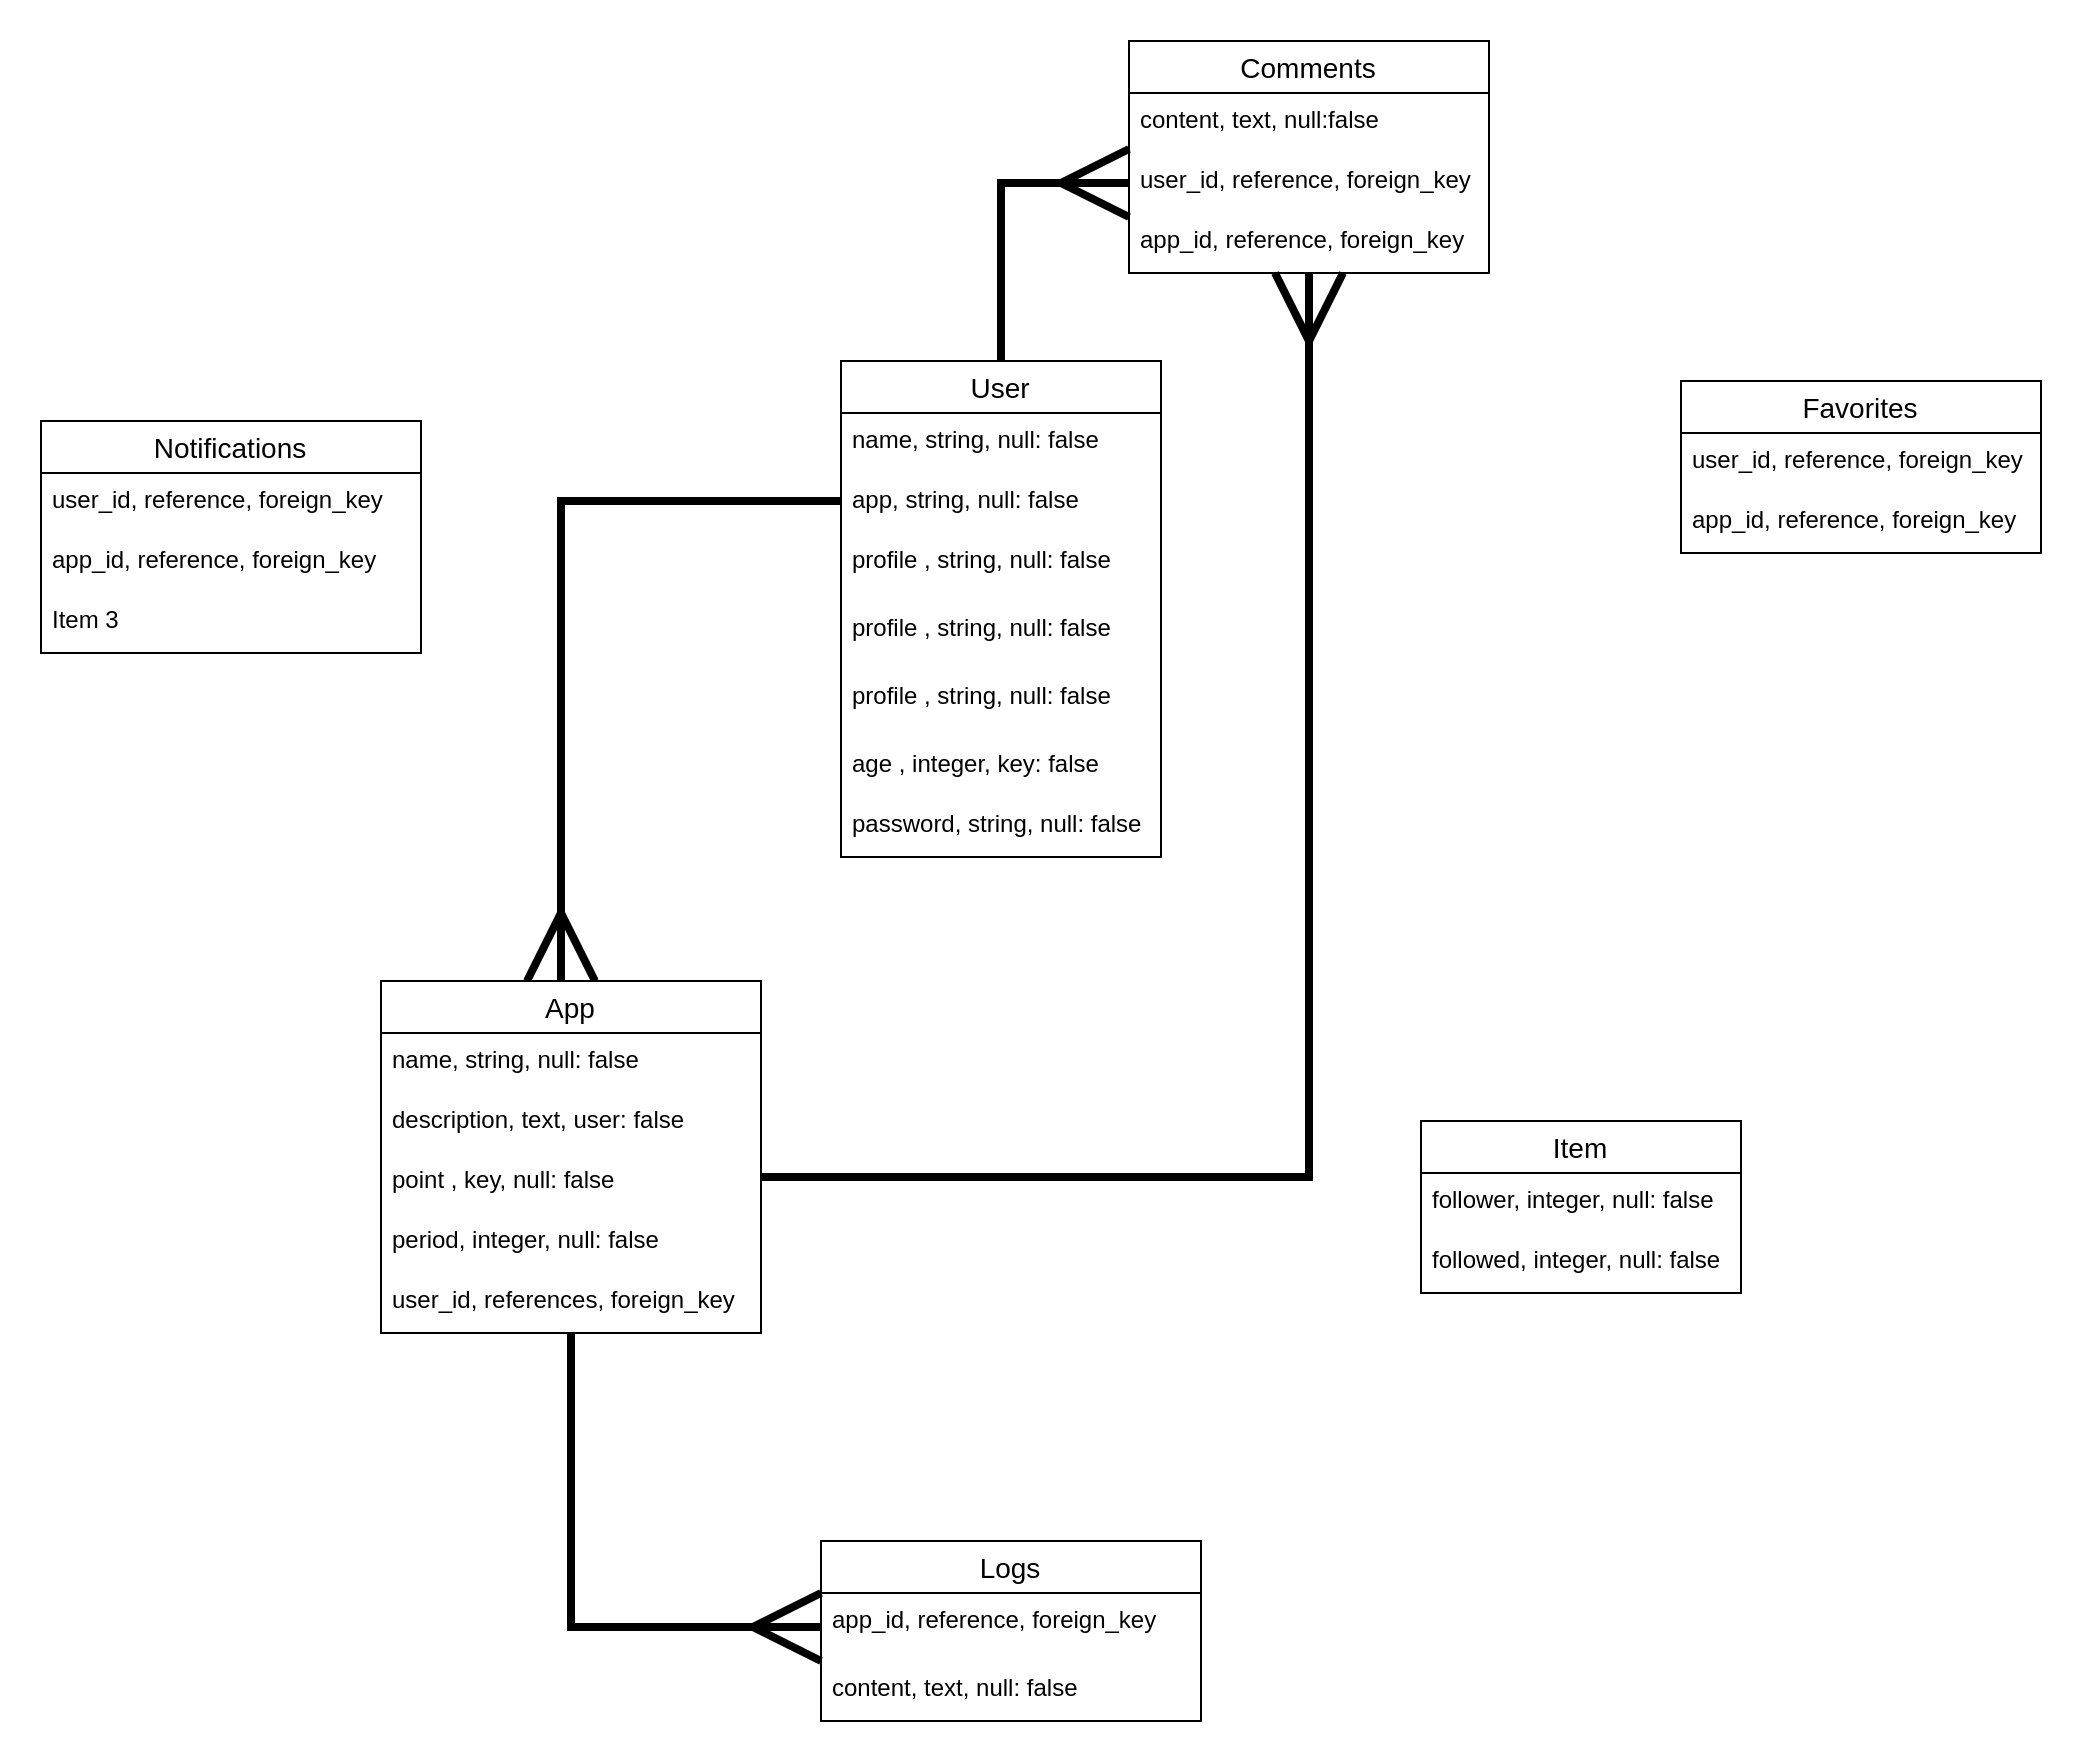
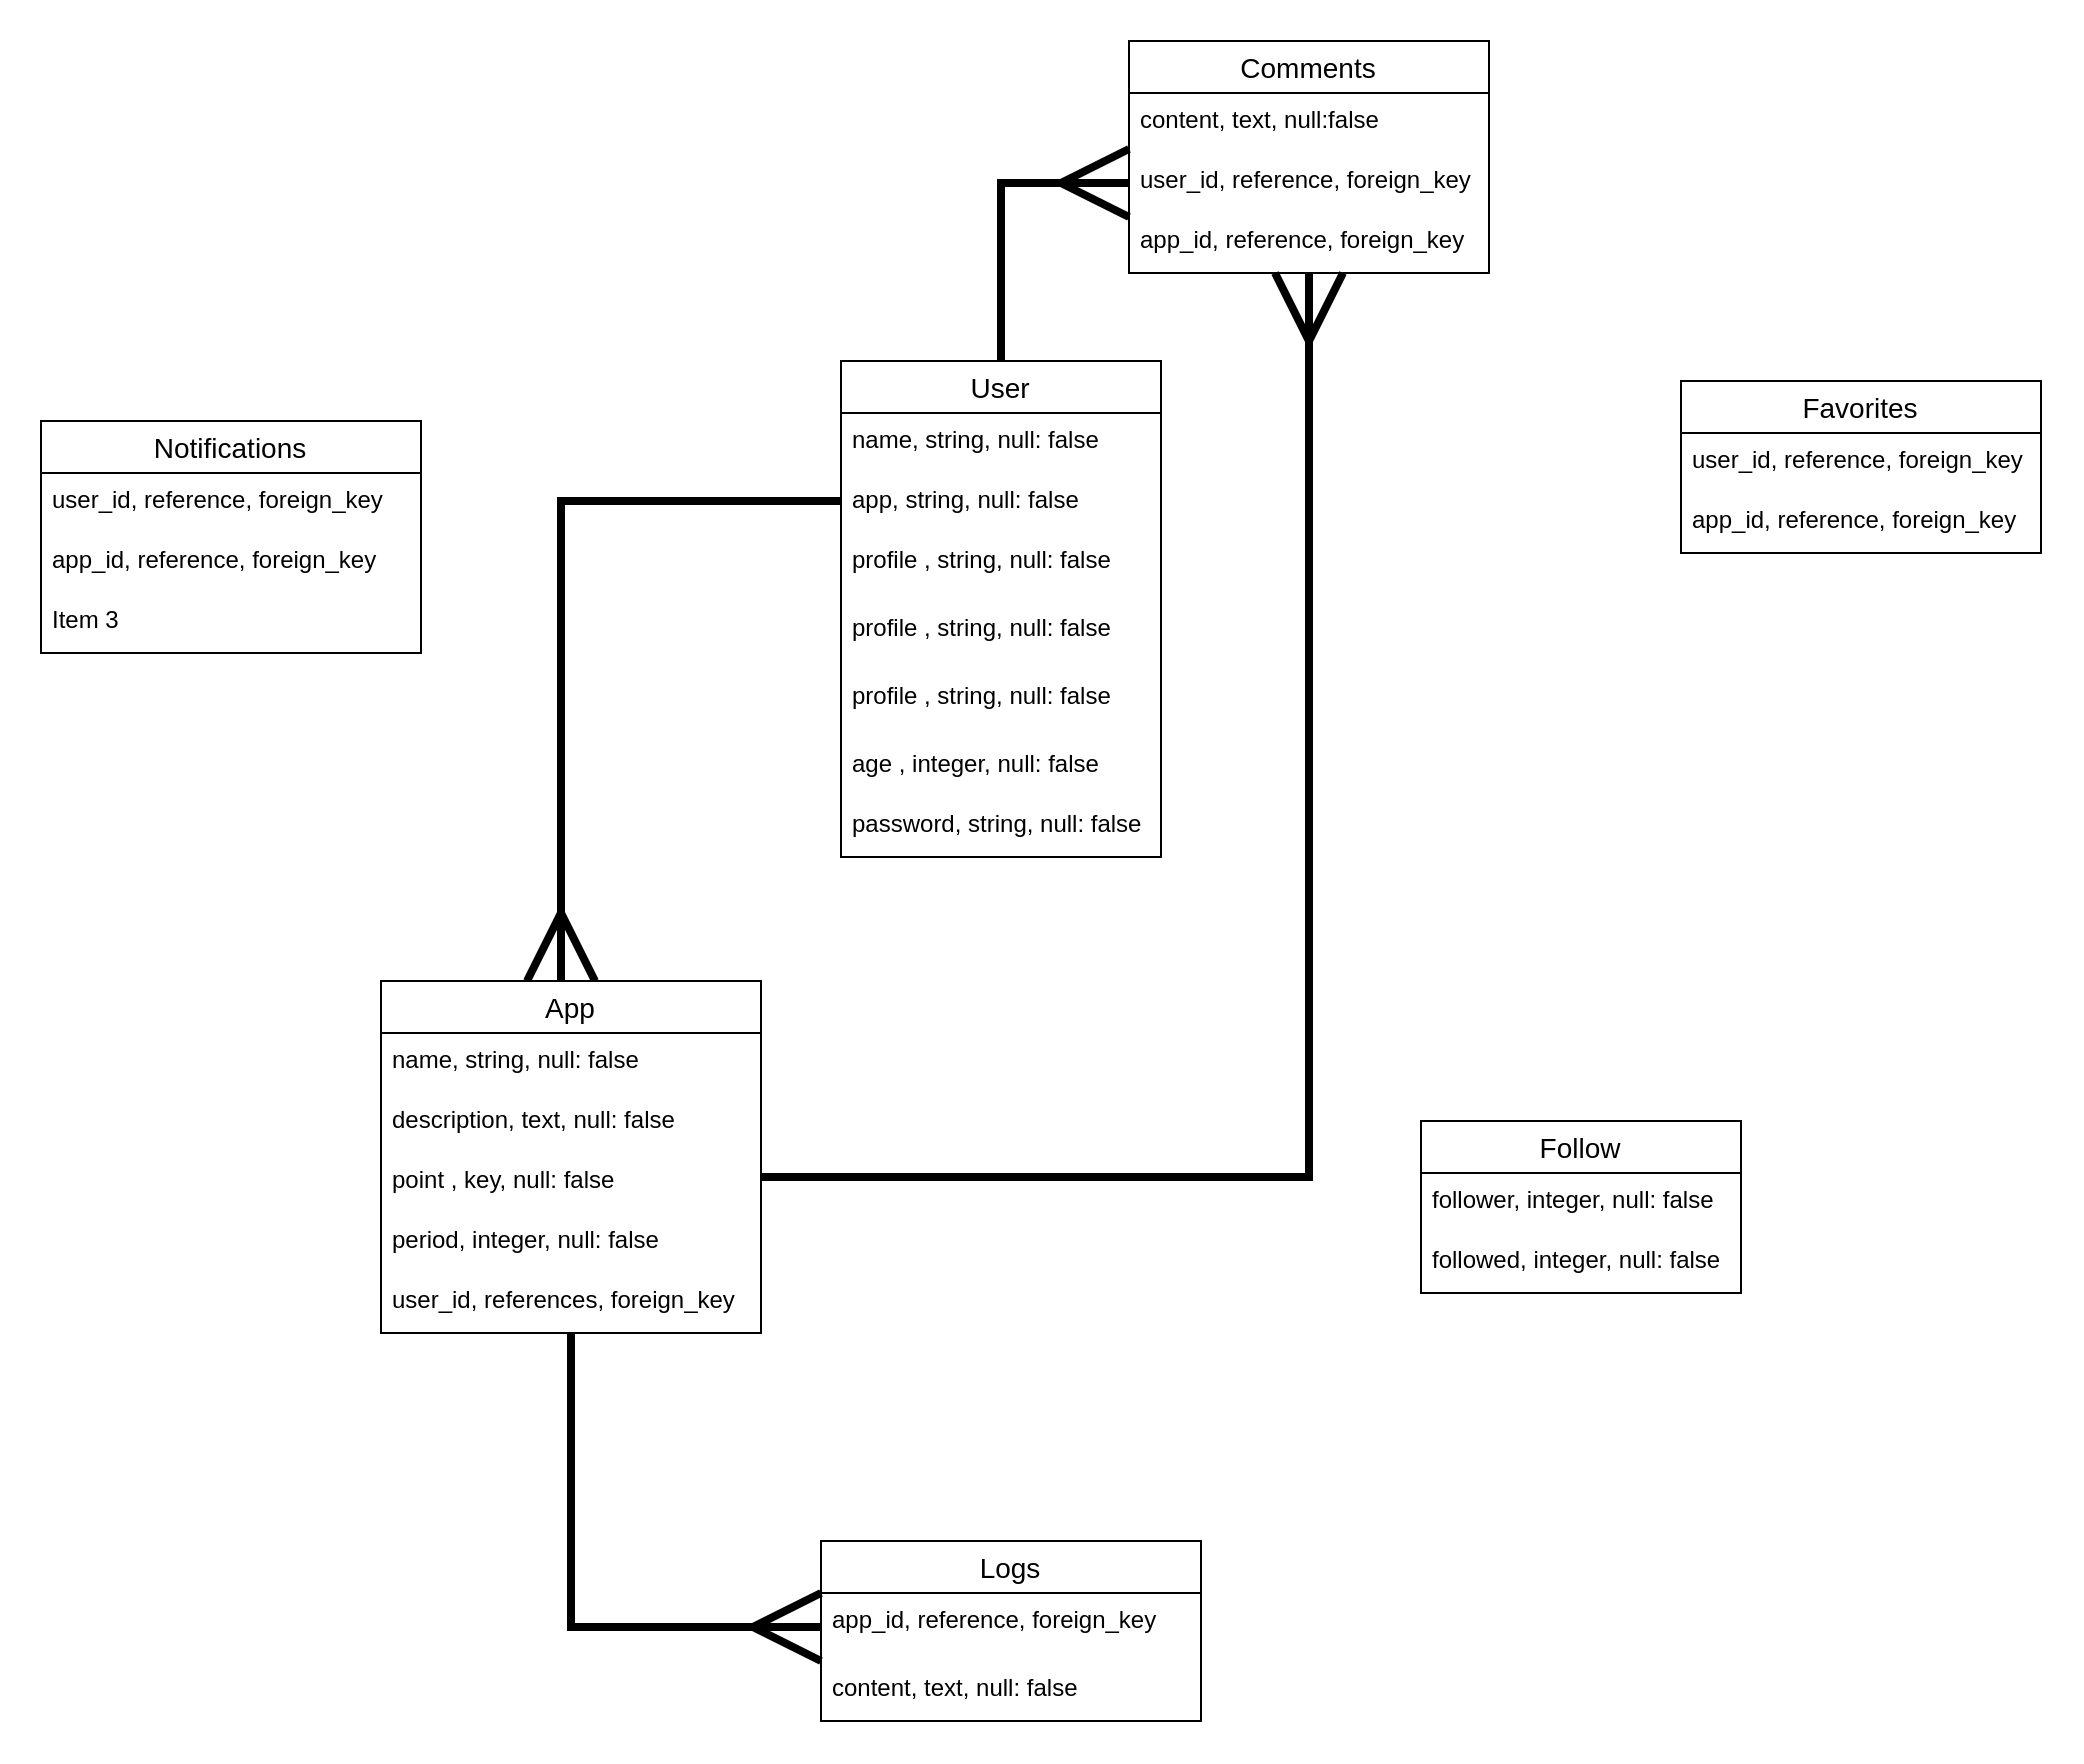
node "age , integer, key: false": label "age , integer, key: false" -> "age , integer, null: false"
node "description, text, user: false": label "description, text, user: false" -> "description, text, null: false"
node "Item": label "Item" -> "Follow"
